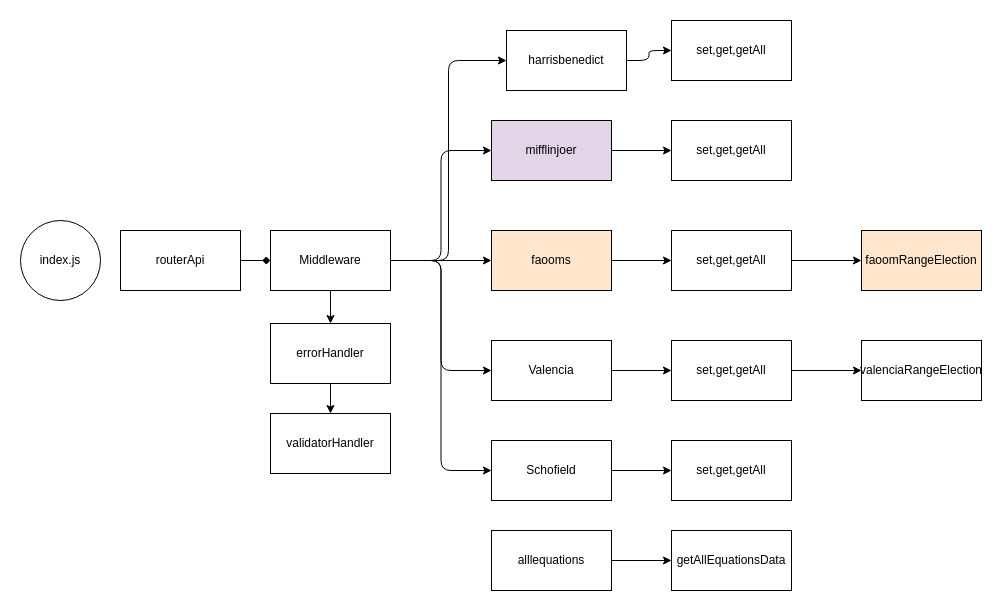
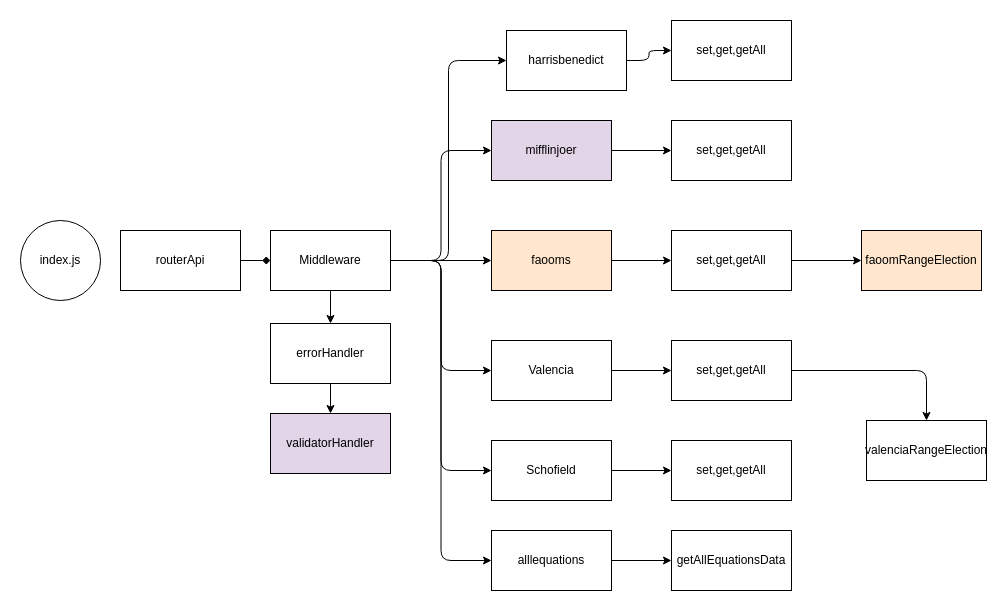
node "valenciaRangeElection": moved (922, 371) -> (927, 451)
node "validatorHandler": fillcolor #ffffff -> #e1d5e7
edge "Middleware" -> "alllequations": added
